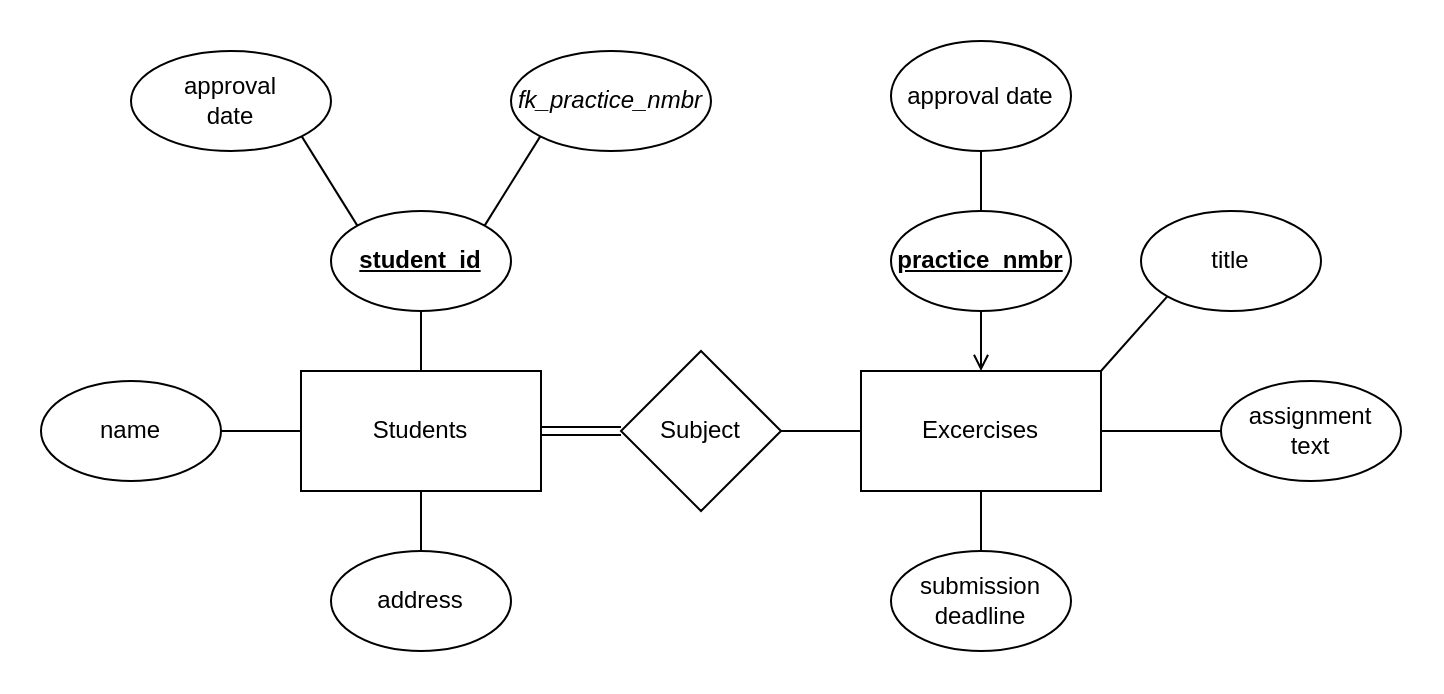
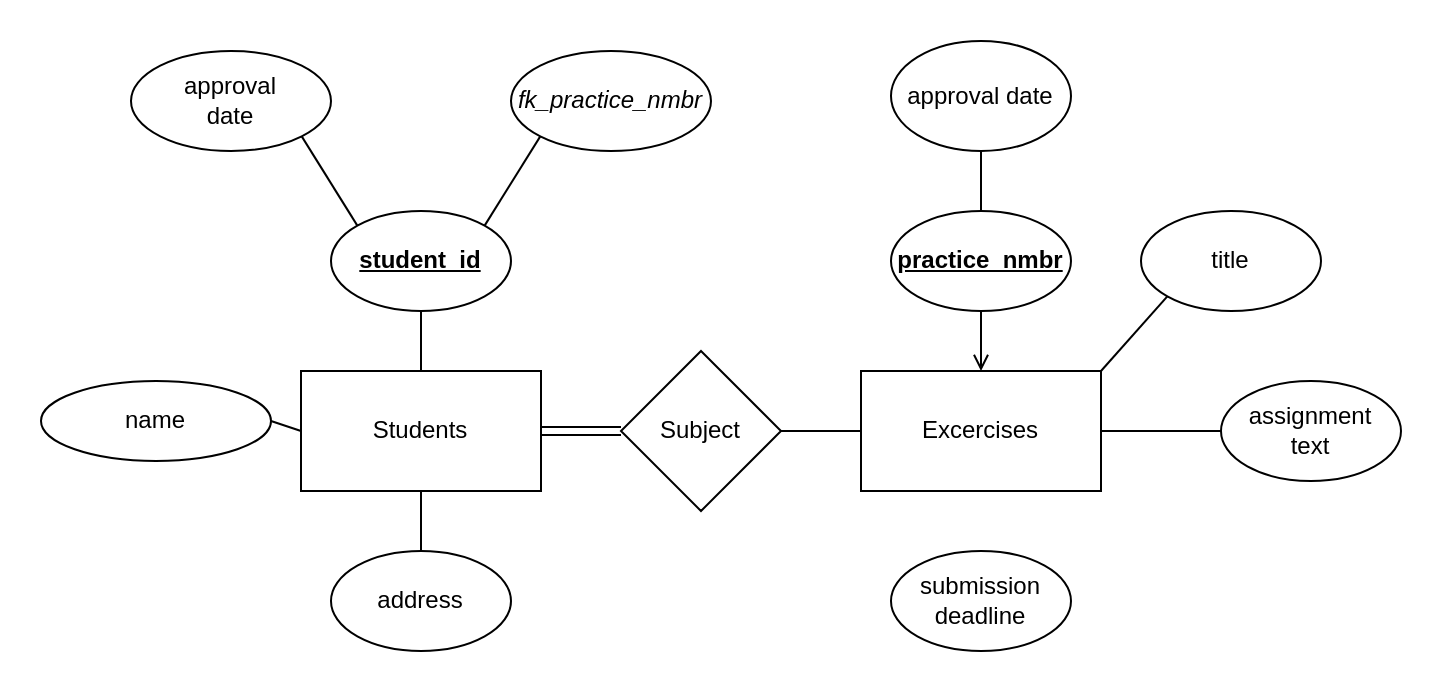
node "name": size 180x100 -> 230x80
edge "Excercises" -- "submission deadline": removed
